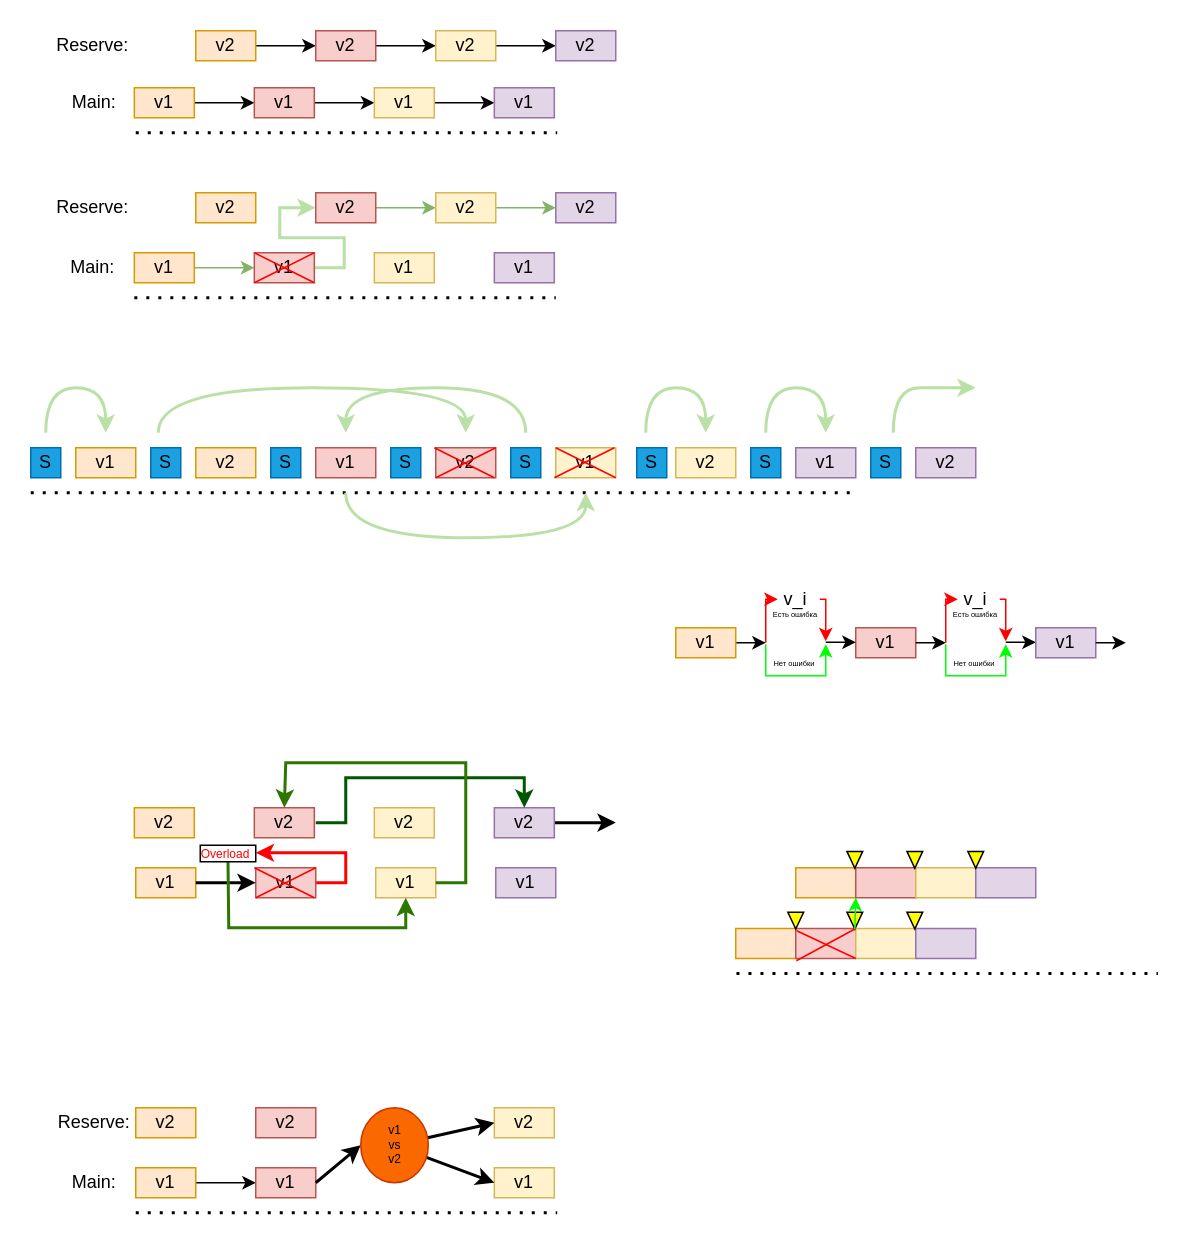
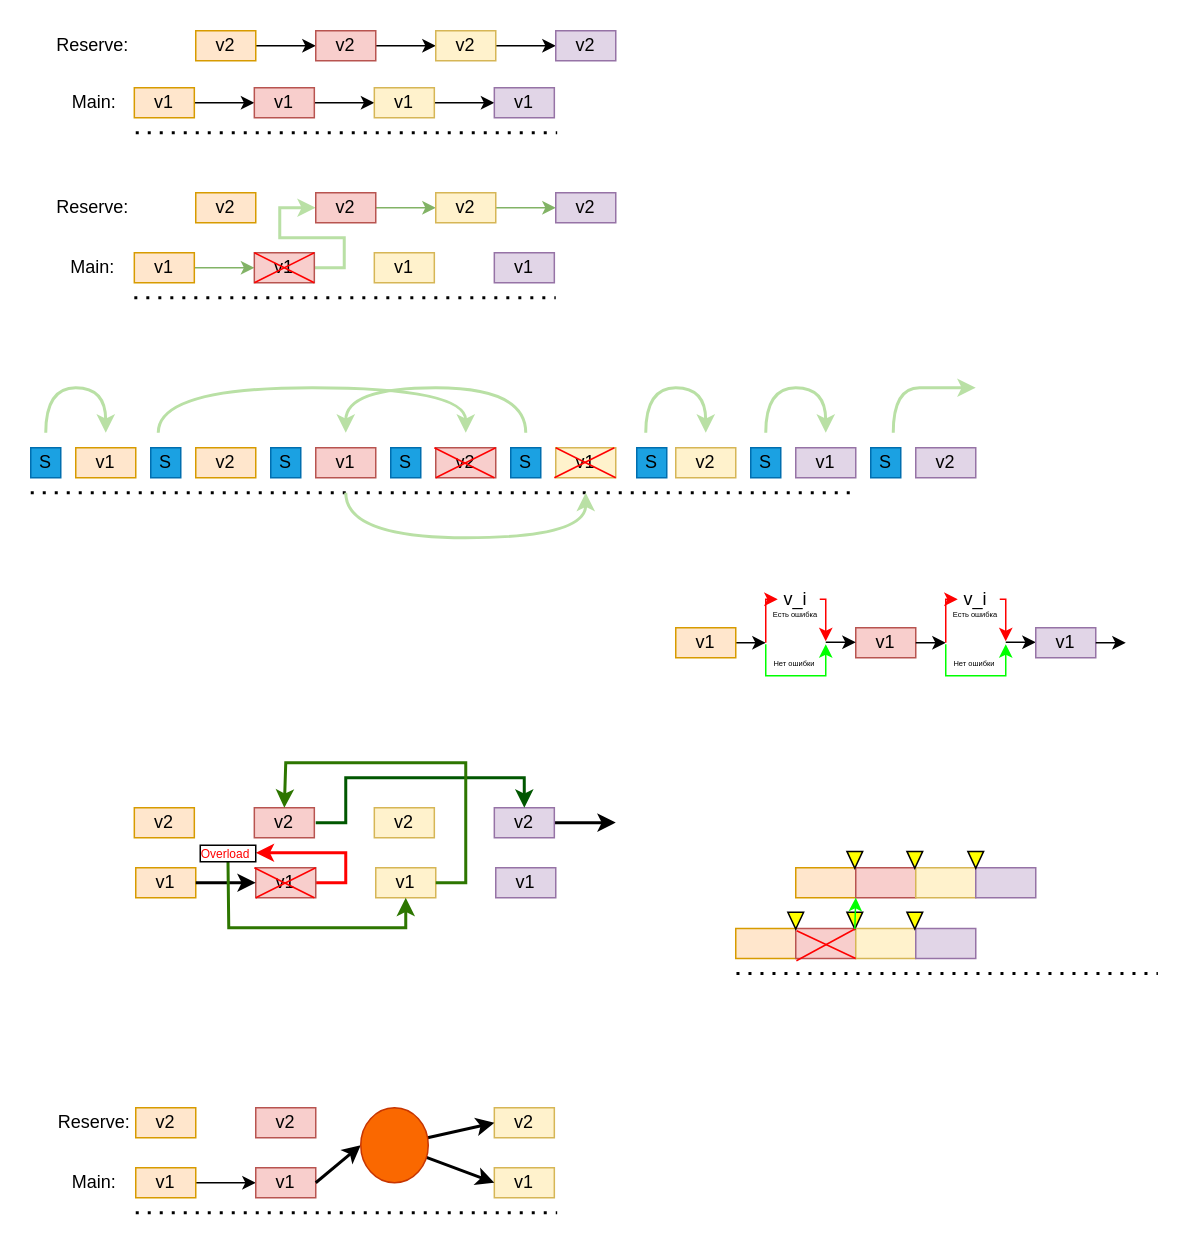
node "v1 vs v2": removed
